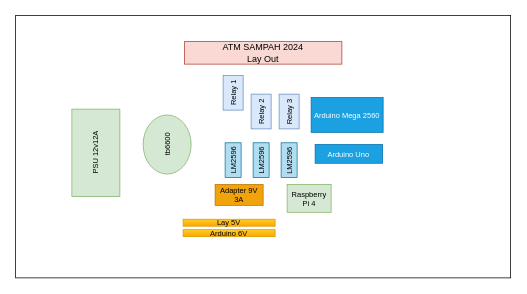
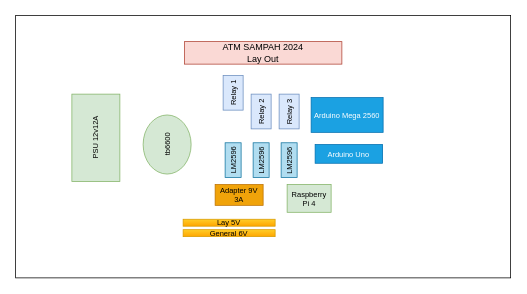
node "PSU 12v12A": moved (96, 153) -> (96, 138)
node "Arduino 6V": label "Arduino 6V" -> "General 6V"
